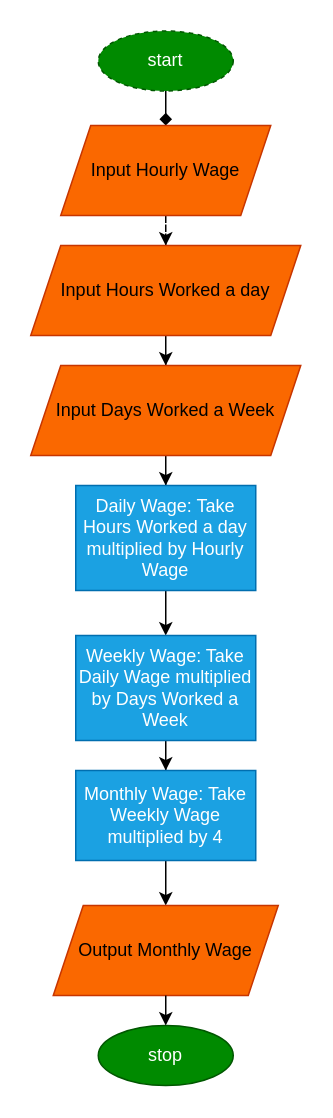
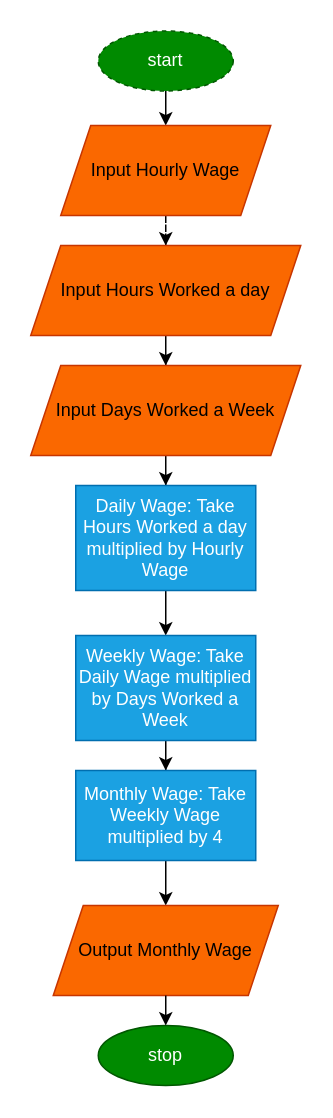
edge "start" -> "Input Hourly Wage": arrowhead diamond -> classic
